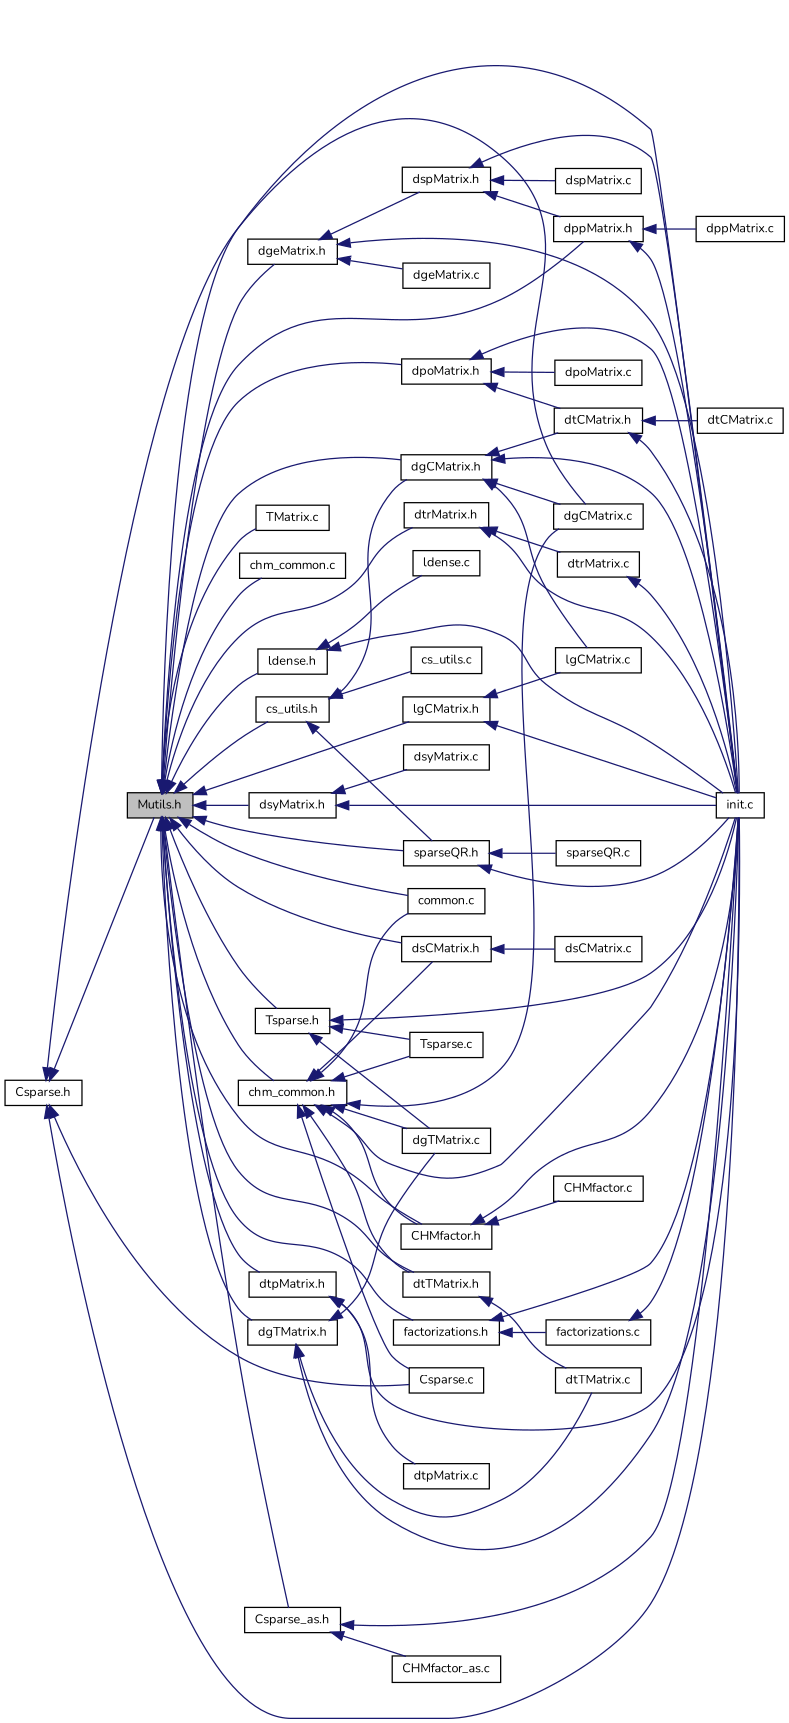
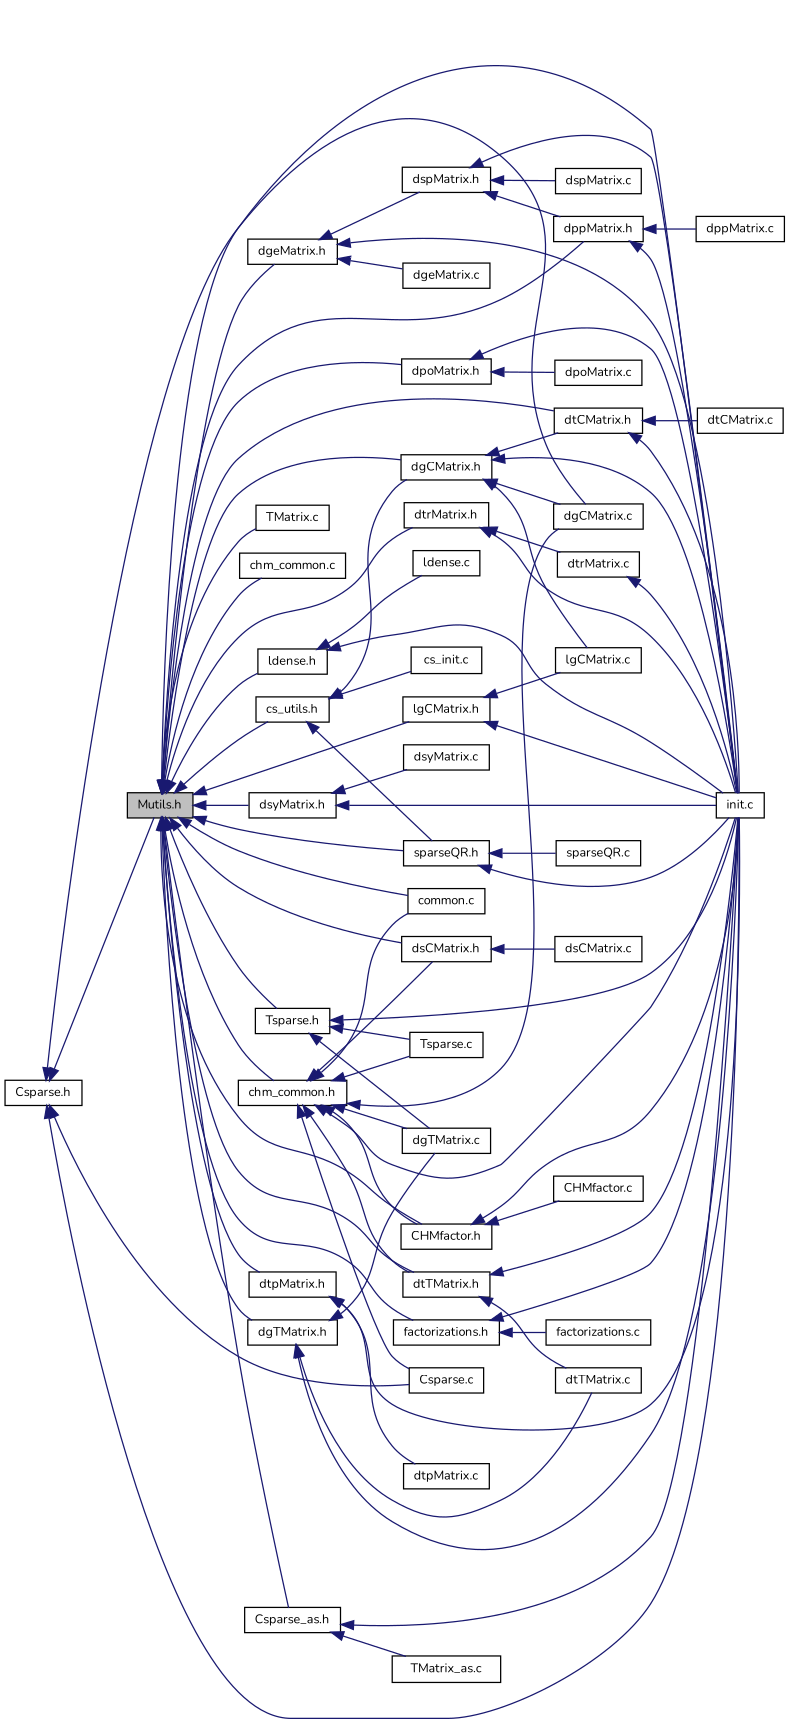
edge "dtCMatrix.h" -> "dpoMatrix.h": now "dtCMatrix.h" -> "Mutils.h"
node "cs_utils.c": label "cs_utils.c" -> "cs_init.c"
edge "init.c" -> "factorizations.c": now "init.c" -> "dtTMatrix.h"
node "CHMfactor_as.c": label "CHMfactor_as.c" -> "TMatrix_as.c"
